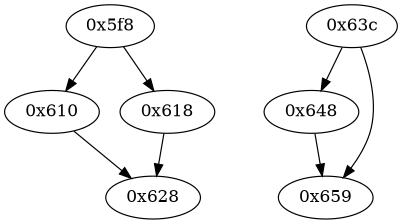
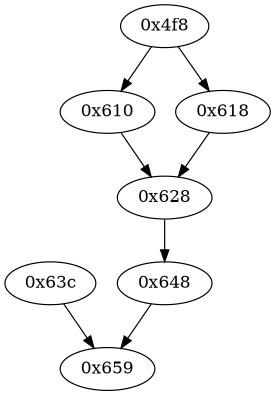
node "0x5f8": label "0x5f8" -> "0x4f8"
edge "0x63c" -> "0x648": now "0x628" -> "0x648"
